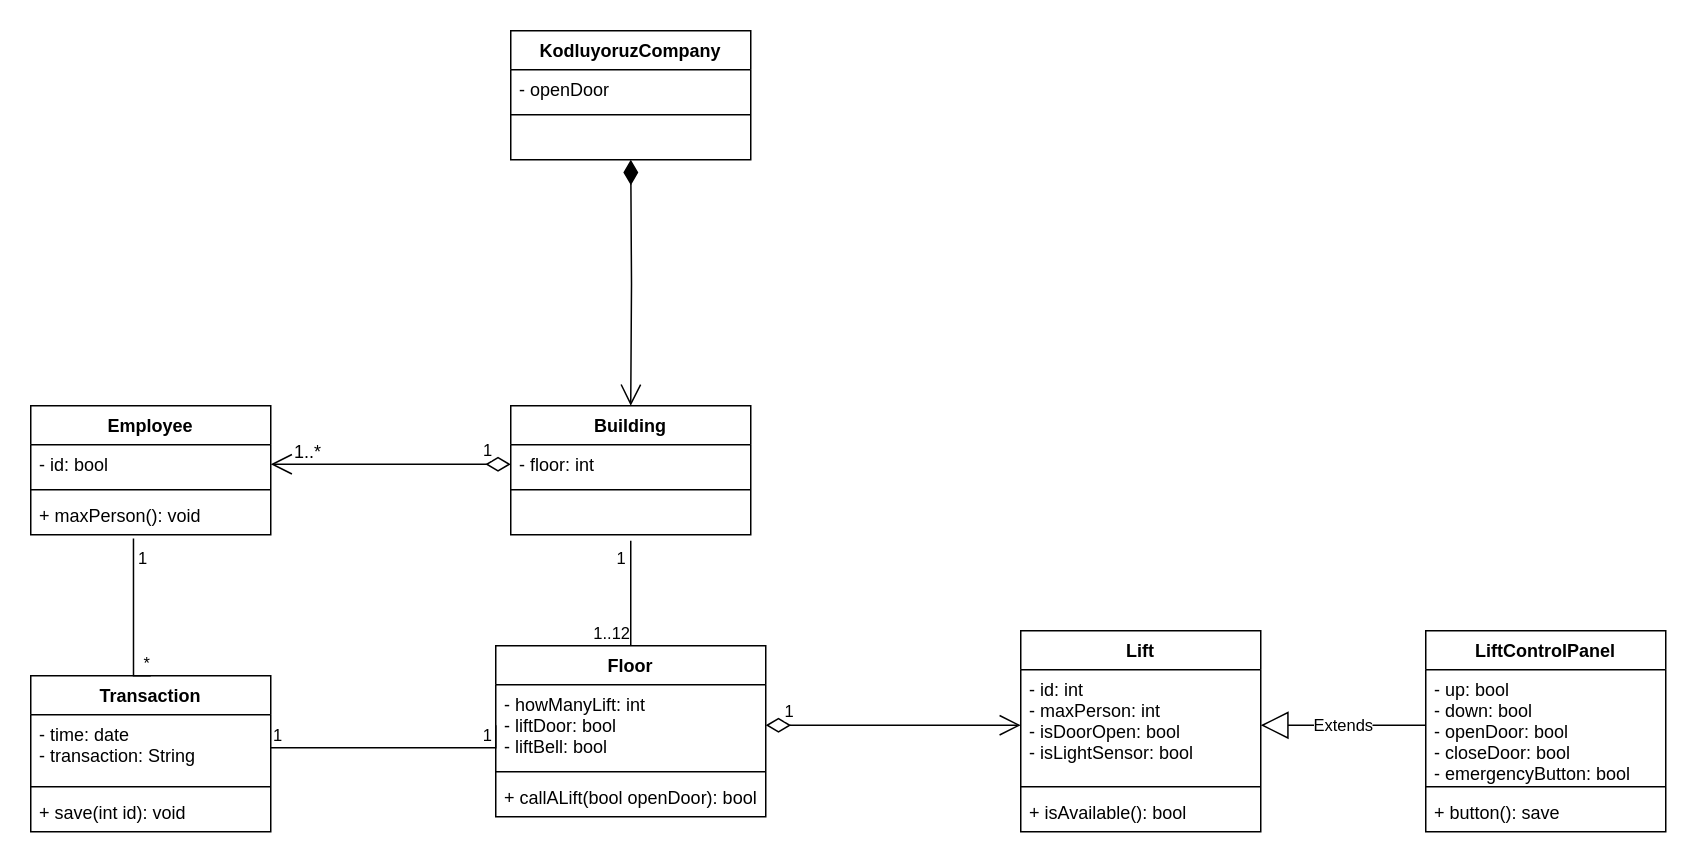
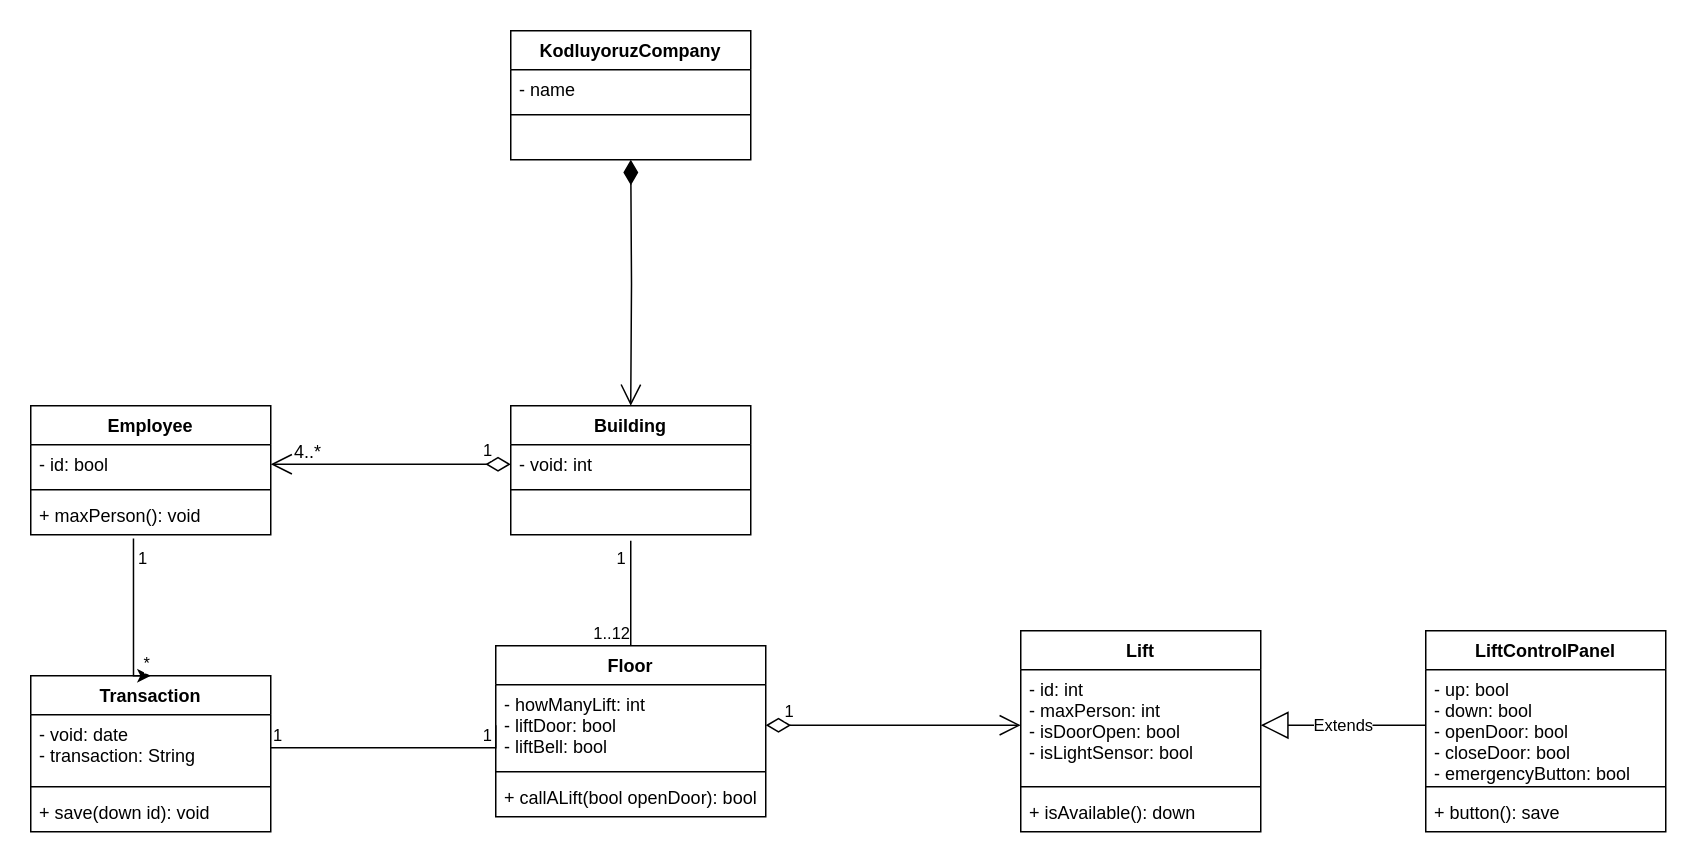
node "- openDoor": label "- openDoor" -> "- name"
node "1..*": label "1..*" -> "4..*"
node "- floor: int": label "- floor: int" -> "- void: int"
edge "+ maxPerson(): void" -- "Transaction": arrowhead none -> classic
node "- time: date - transaction: String": label "- time: date - transaction: String" -> "- void: date - transaction: String"
node "+ save(int id): void": label "+ save(int id): void" -> "+ save(down id): void"
node "+ isAvailable(): bool": label "+ isAvailable(): bool" -> "+ isAvailable(): down"
